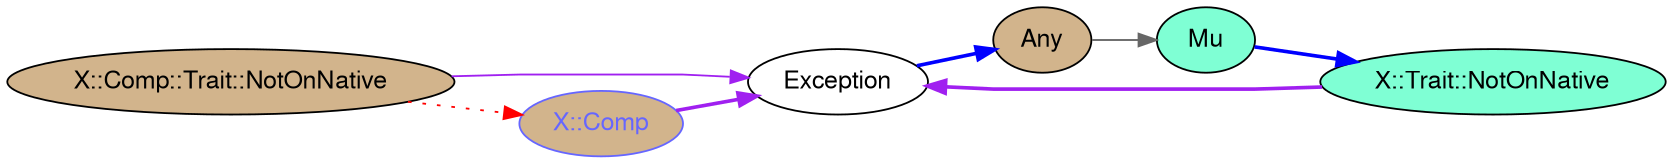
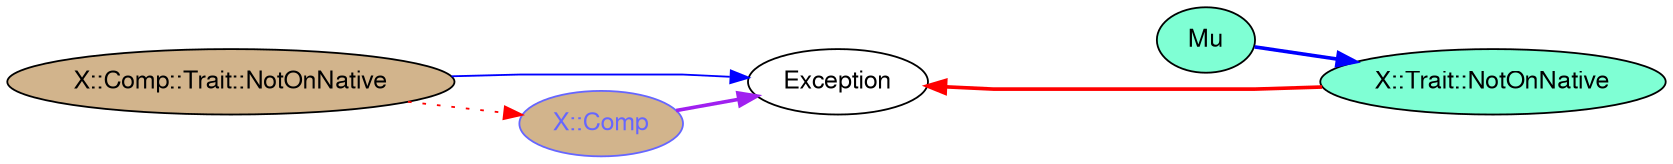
node "Any": removed
edge "X::Comp::Trait::NotOnNative" -> "Exception": color purple -> blue
edge "X::Trait::NotOnNative" -> "Exception": color purple -> red
